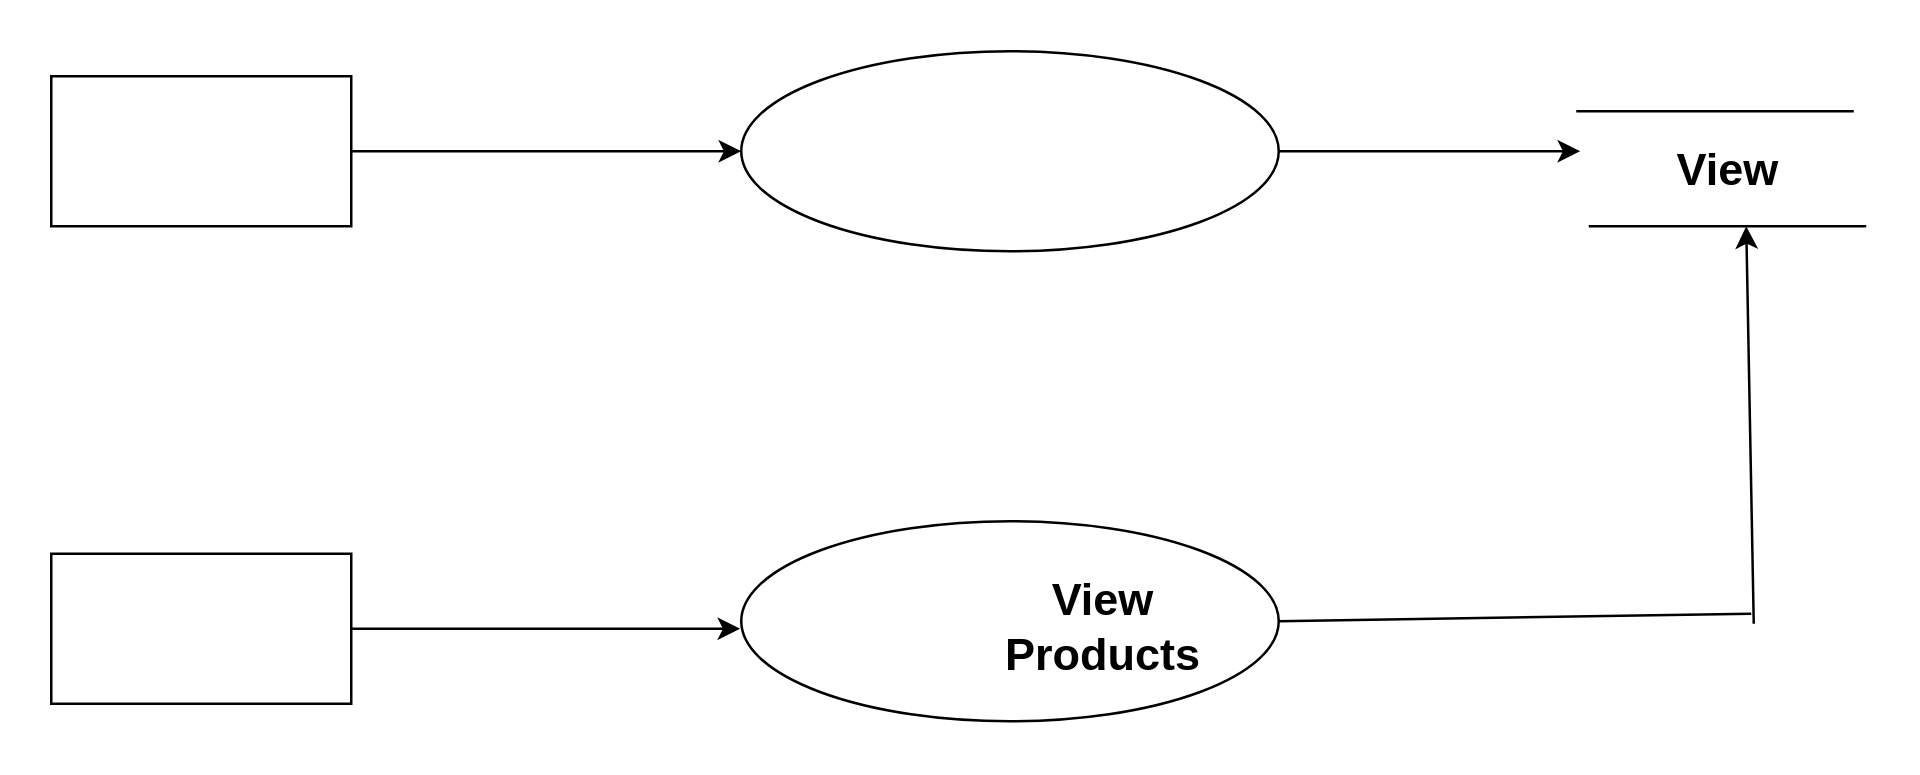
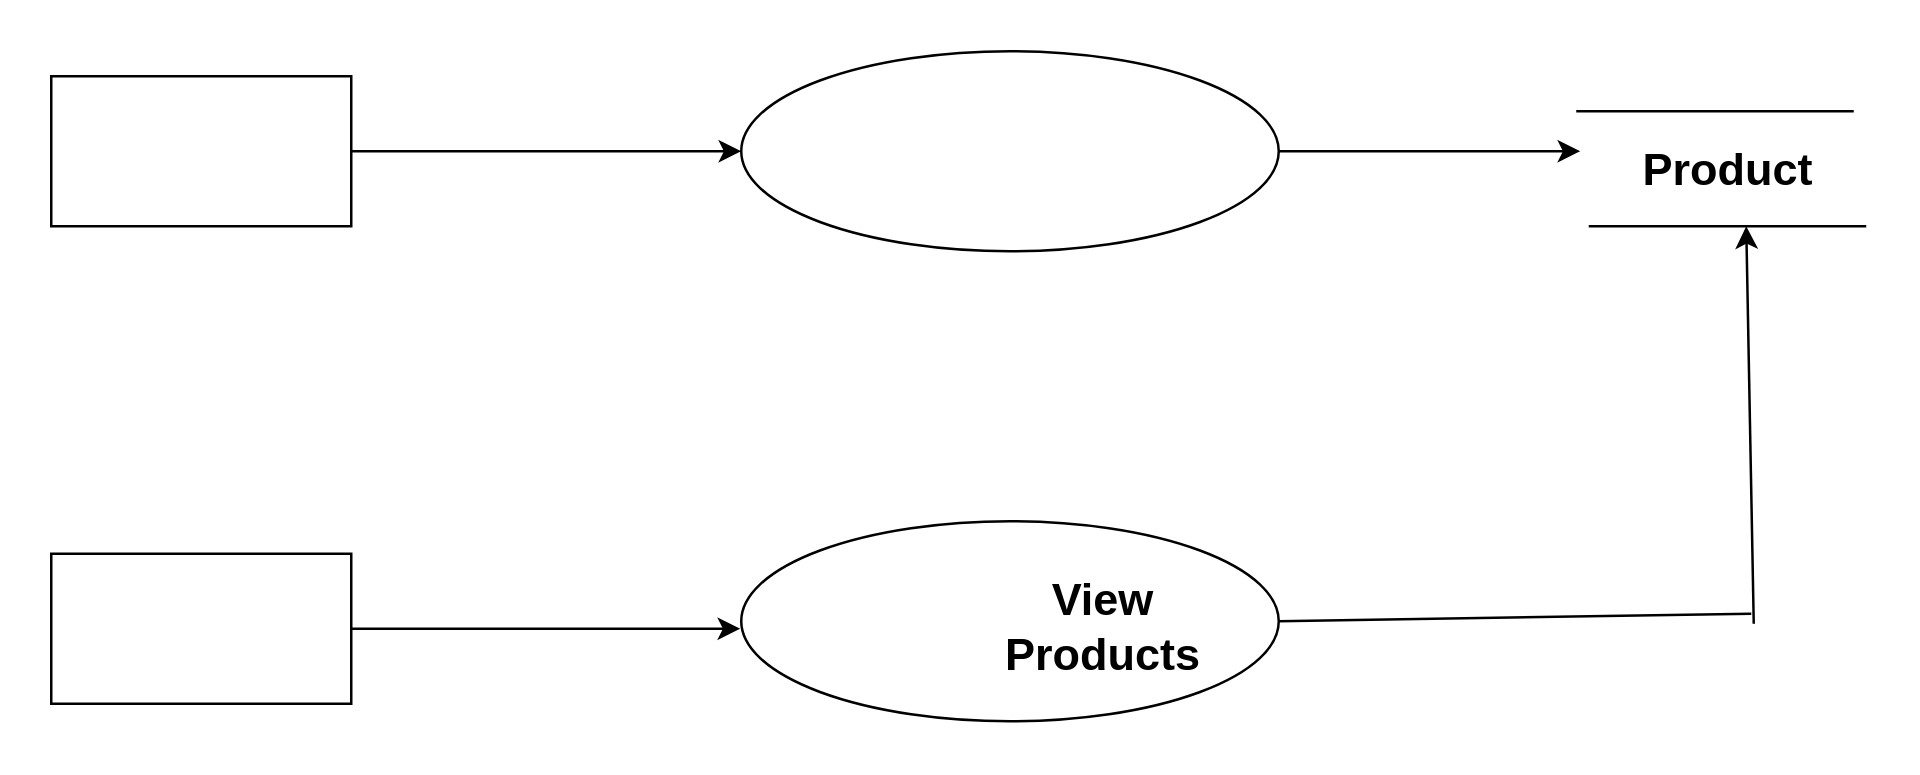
node "View": label "View" -> "Product"
